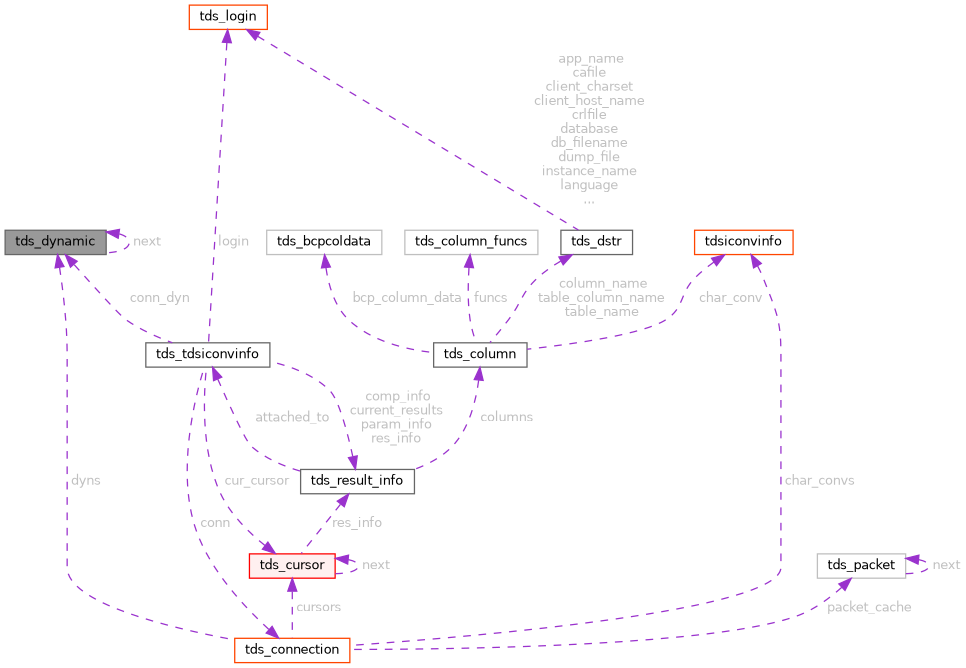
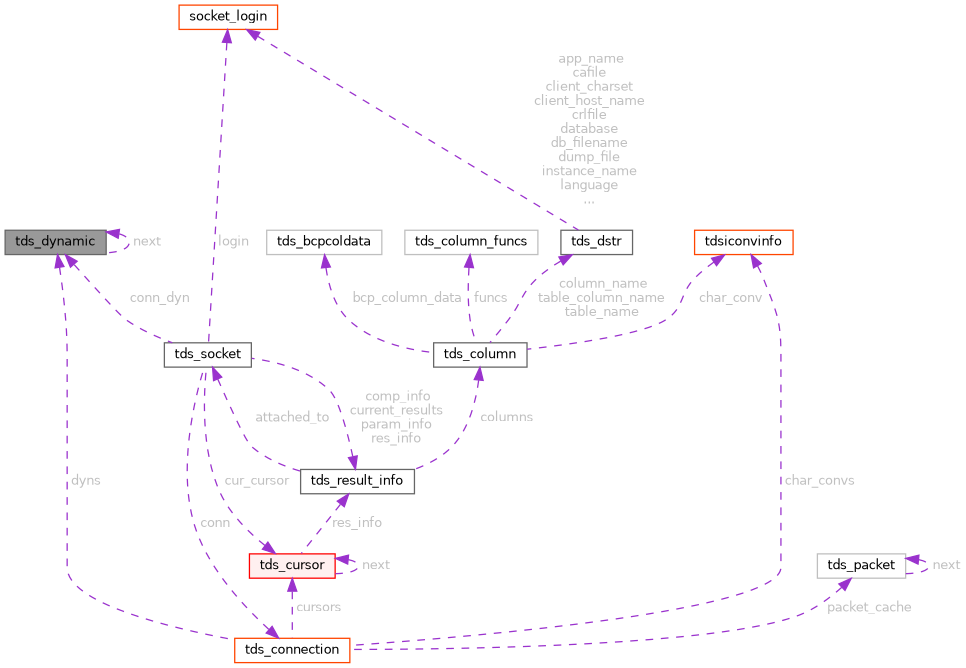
node "tds_login": label "tds_login" -> "socket_login"
node "tds_tdsiconvinfo": label "tds_tdsiconvinfo" -> "tds_socket"
